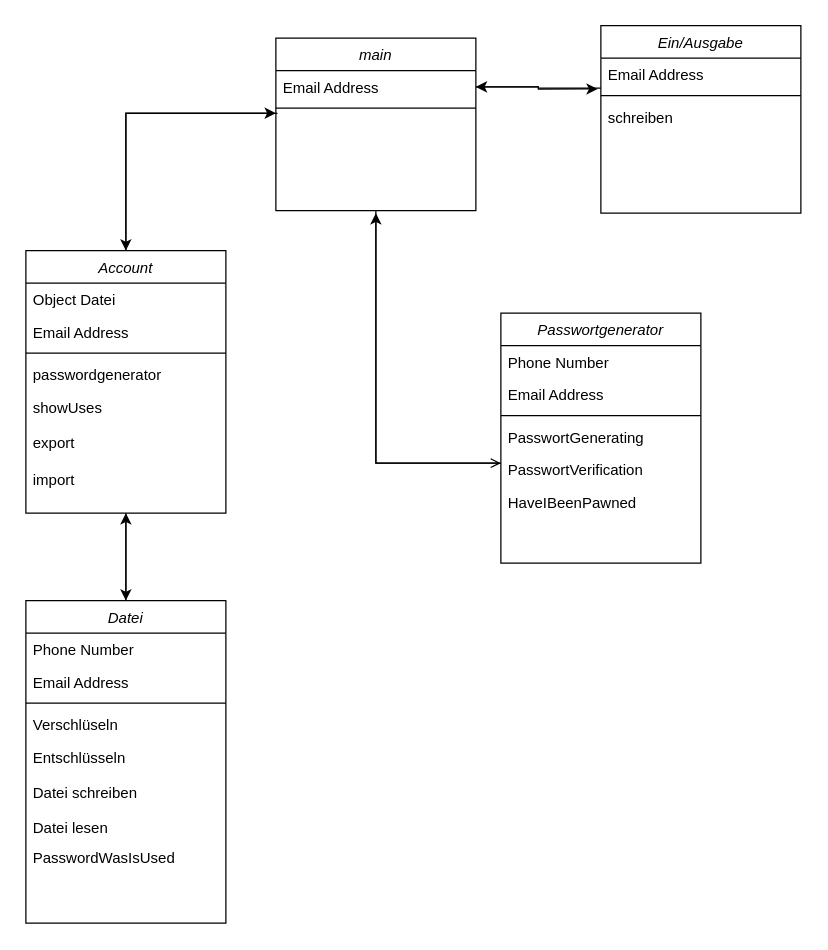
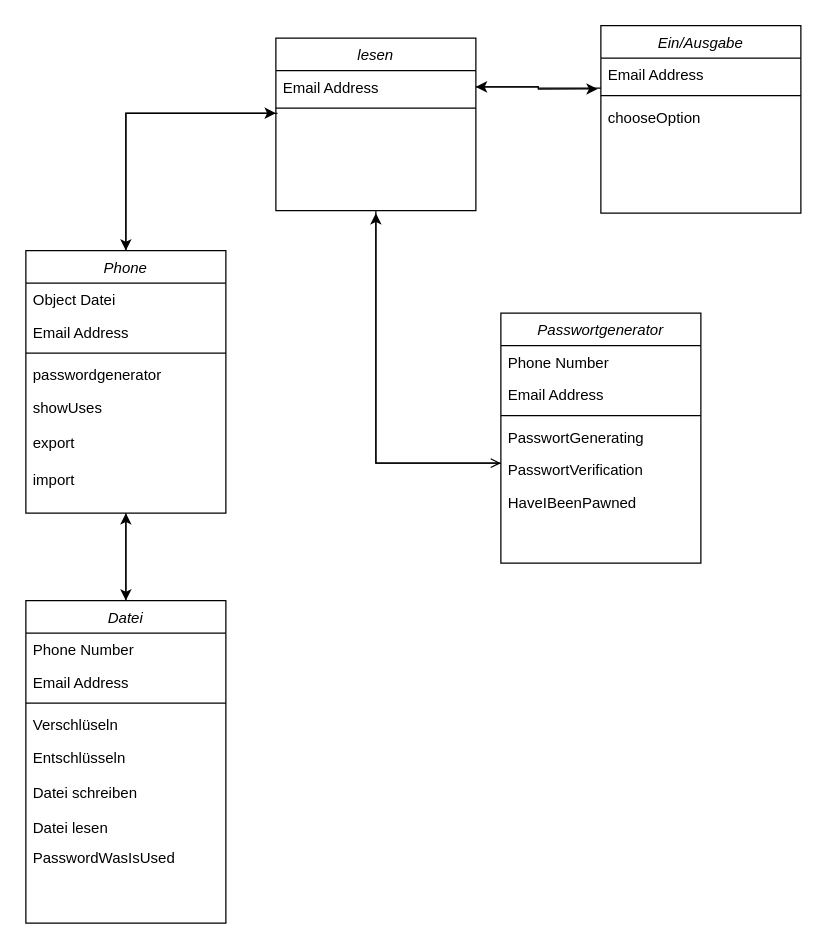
node "main": label "main" -> "lesen"
node "schreiben": label "schreiben" -> "chooseOption"
node "Account": label "Account" -> "Phone"
